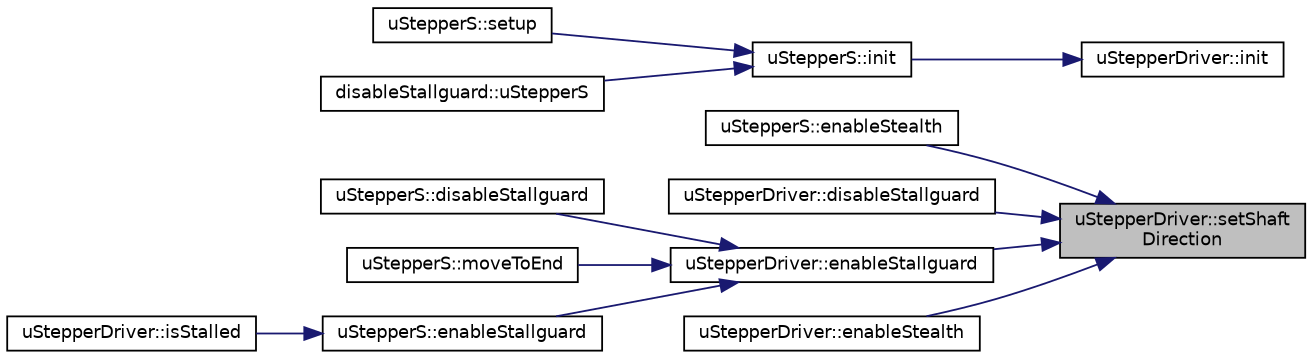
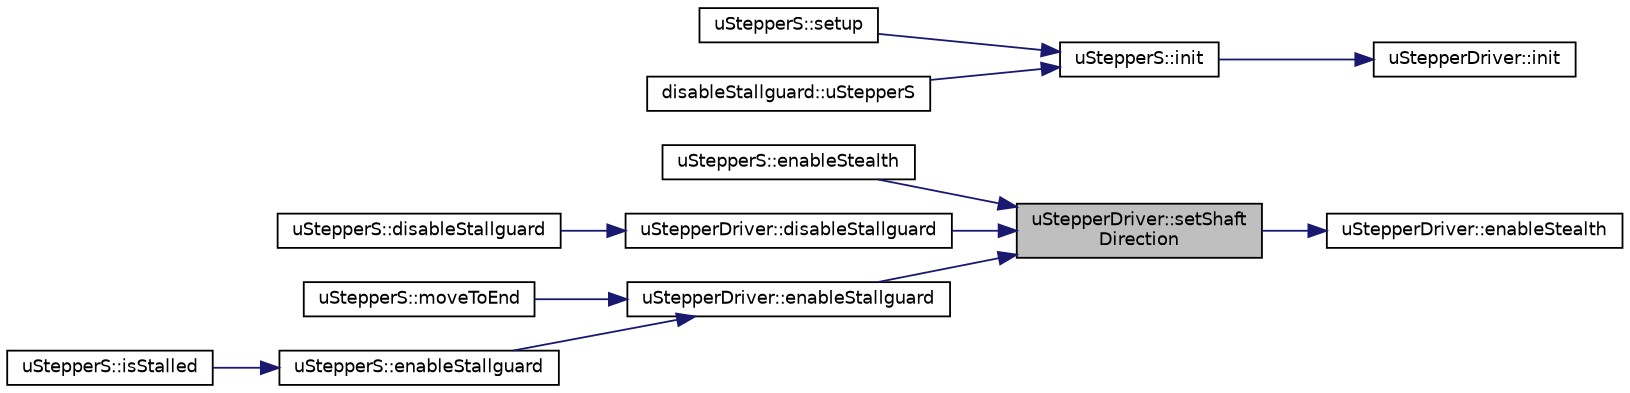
edge "uStepperS::disableStallguard" -> "uStepperDriver::enableStallguard": now "uStepperS::disableStallguard" -> "uStepperDriver::disableStallguard"
edge "uStepperDriver::enableStealth" -> "uStepperDriver::setShaft Direction": reversed
node "uStepperDriver::isStalled": label "uStepperDriver::isStalled" -> "uStepperS::isStalled"
